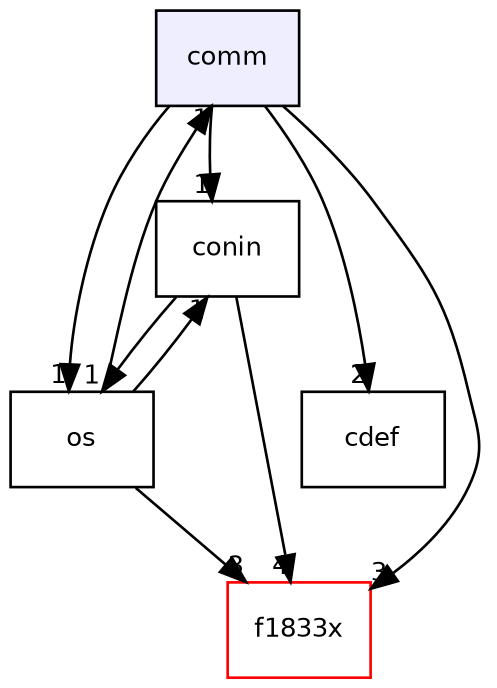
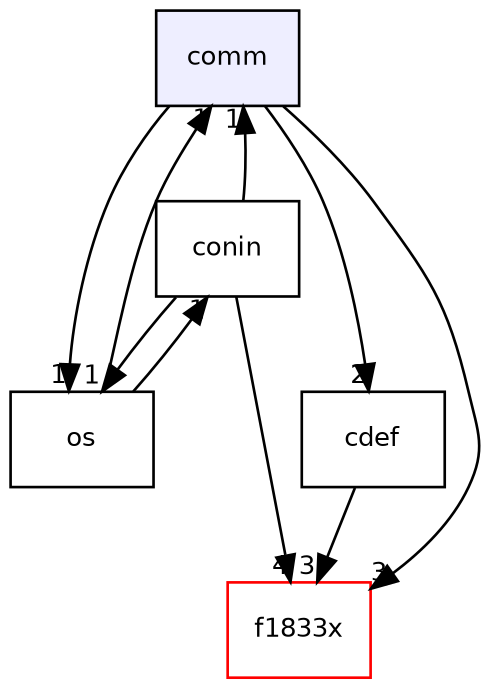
edge "comm" -> "conin": reversed
edge "os" -> "f1833x": now "cdef" -> "f1833x"
